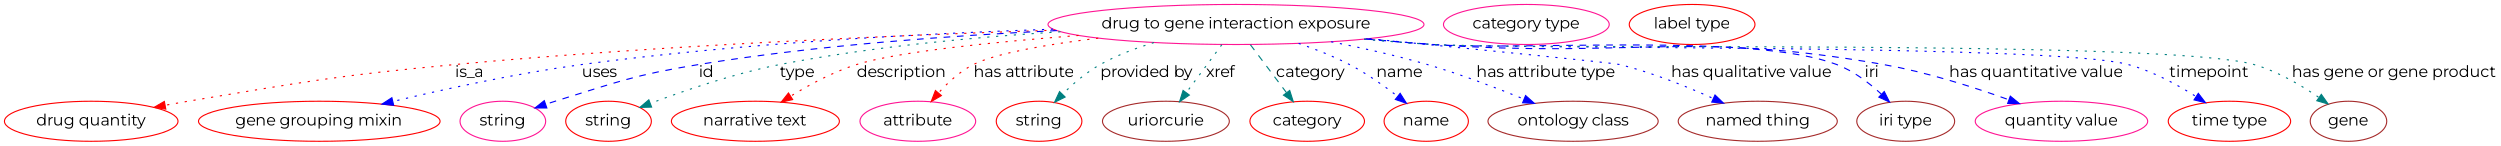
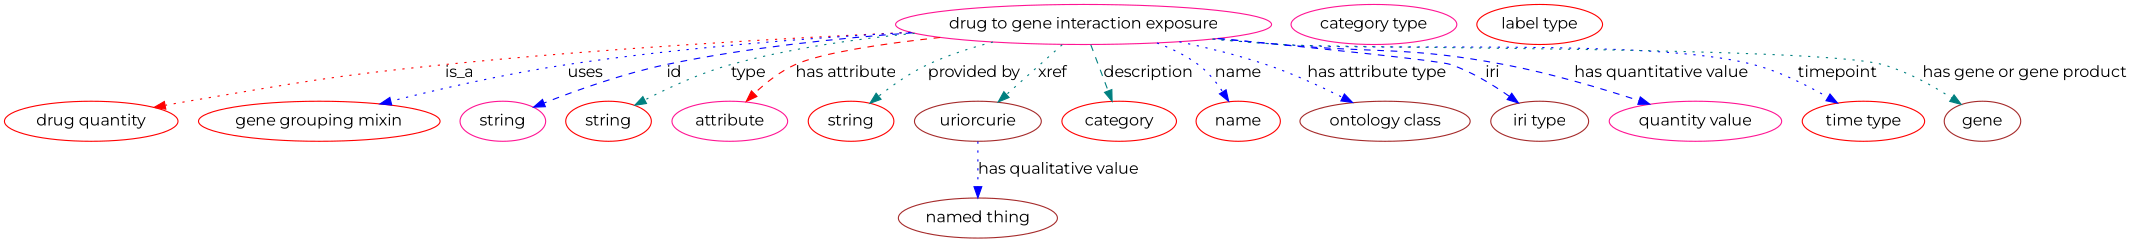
edge "drug to gene interaction exposure" -> "attribute": style dotted -> dashed
edge "drug to gene interaction exposure" -> "named thing": now "uriorcurie" -> "named thing"
edge "drug to gene interaction exposure" -> "category": label "category" -> "description"
node "narrative text": removed
